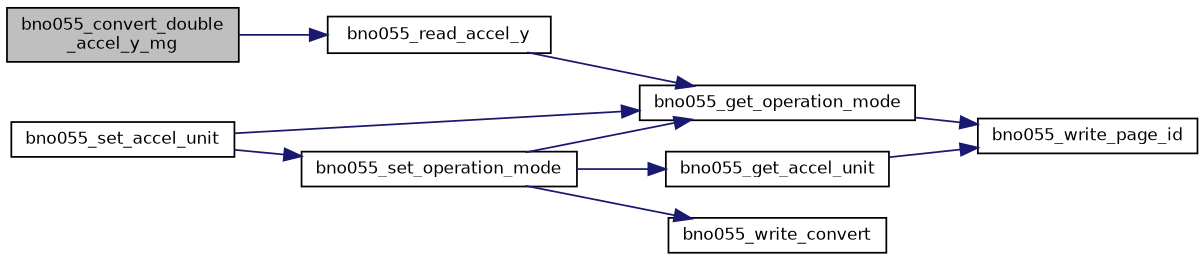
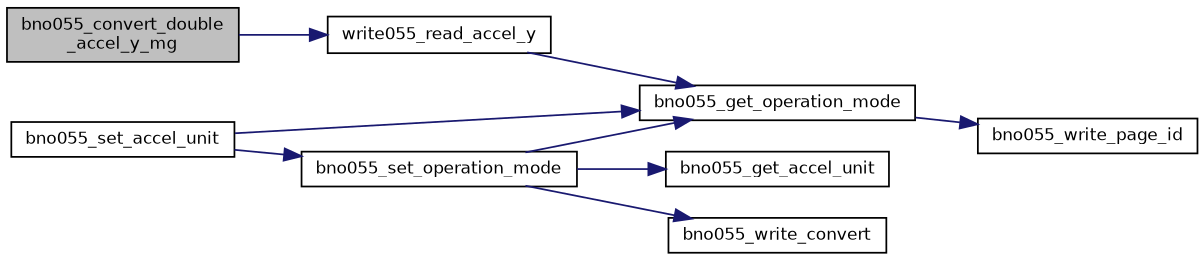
node "bno055_read_accel_y": label "bno055_read_accel_y" -> "write055_read_accel_y"
edge "bno055_get_accel_unit" -> "bno055_write_page_id": removed
